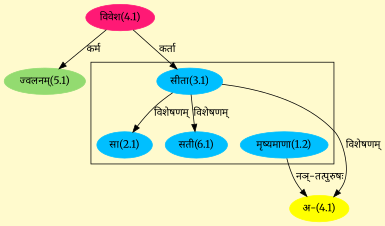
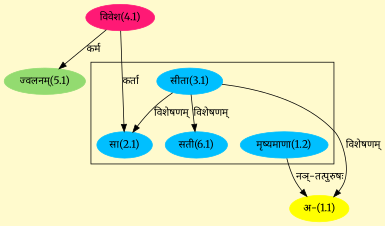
edge "विवेश(4.1)" -> "सीता(3.1)": now "विवेश(4.1)" -> "सा(2.1)"
node "अ-(4.1)": label "अ-(4.1)" -> "अ-(1.1)"
